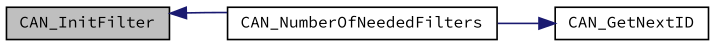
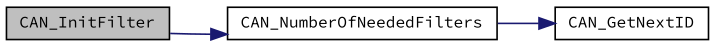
edge "CAN_NumberOfNeededFilters" -> "CAN_InitFilter": reversed
